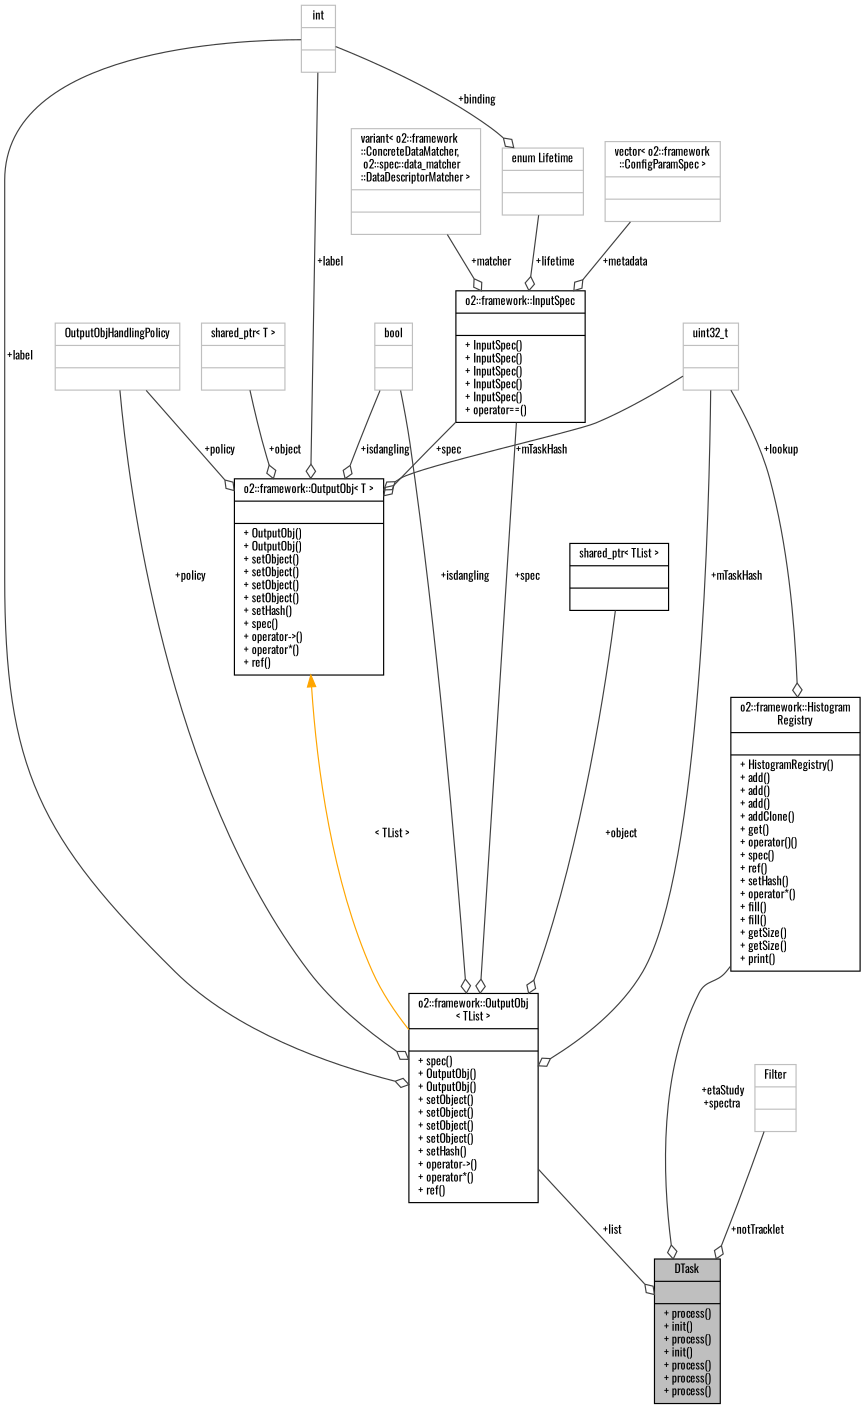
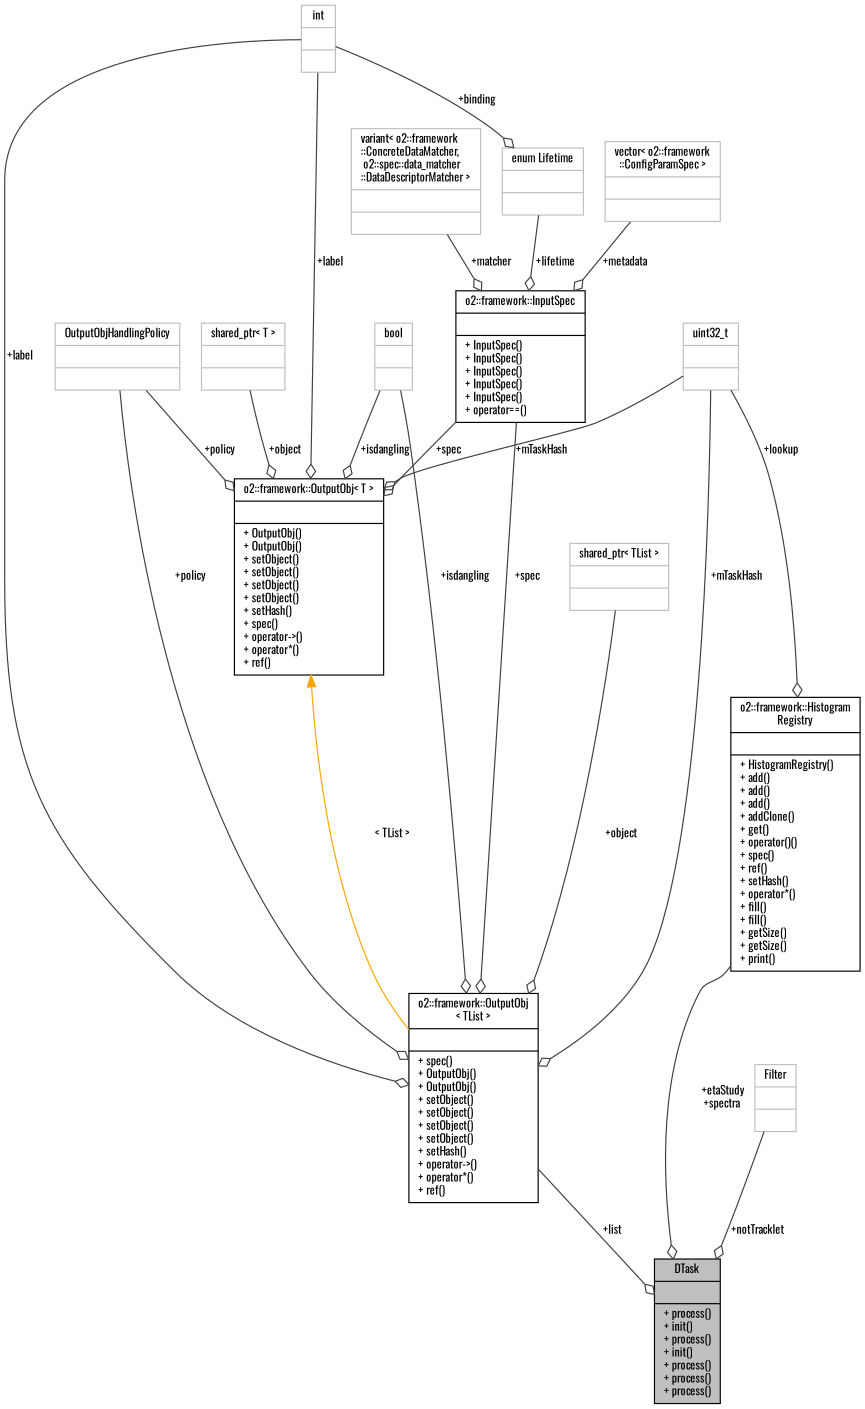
node "shared_ptr< TList >": color black -> grey75
